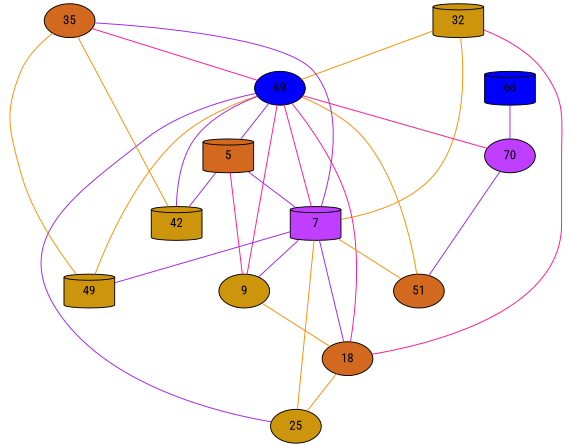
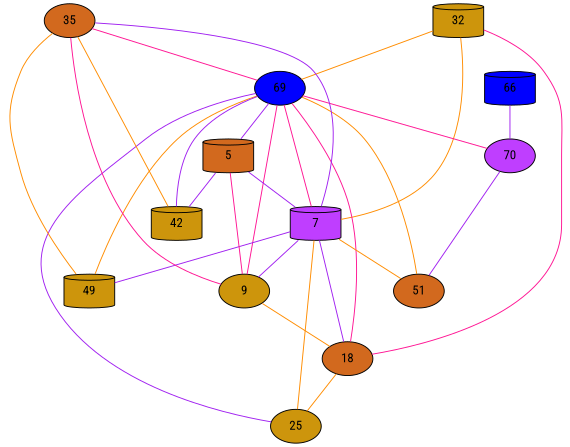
edge "35" -- "9": added
